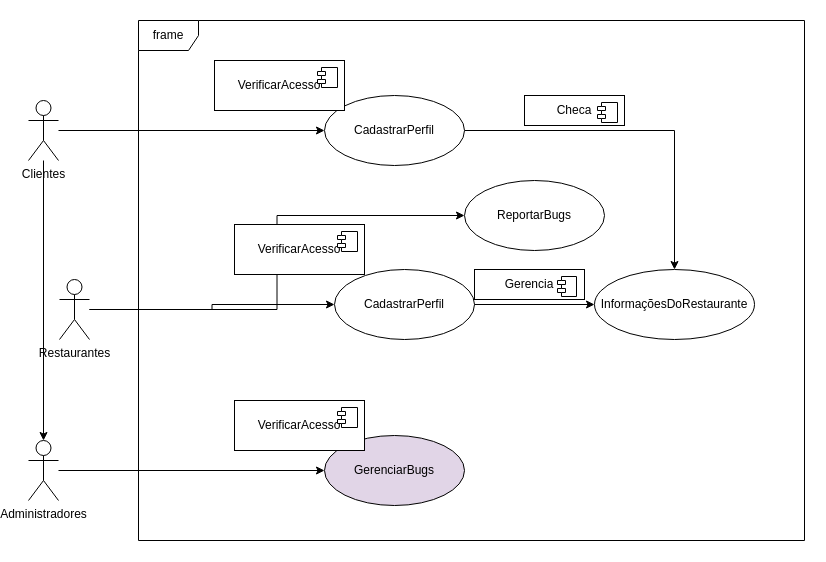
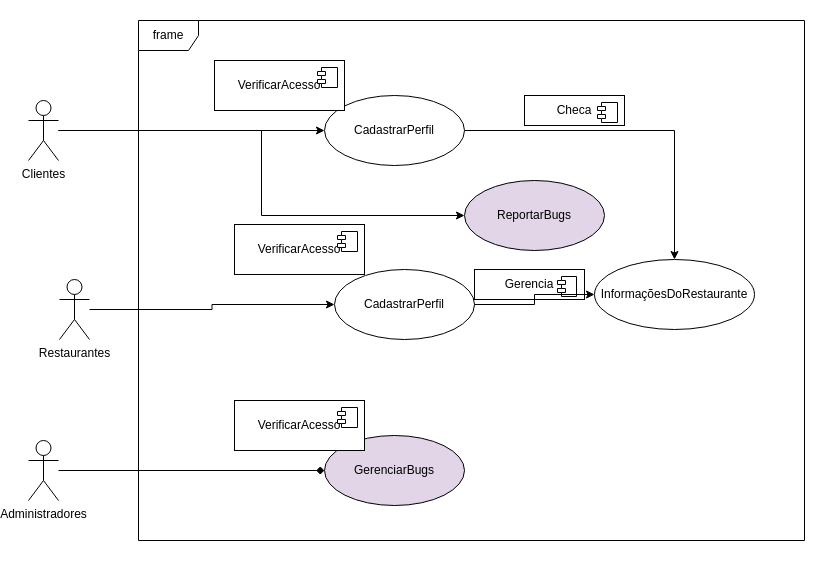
node "ReportarBugs": fillcolor #ffffff -> #e1d5e7
edge "Clientes" -> "Administradores": now "Clientes" -> "ReportarBugs"
node "InformaçõesDoRestaurante": moved (675, 305) -> (675, 295)
edge "Restaurantes" -> "ReportarBugs": removed
edge "Administradores" -> "GerenciarBugs": arrowhead classic -> diamond
